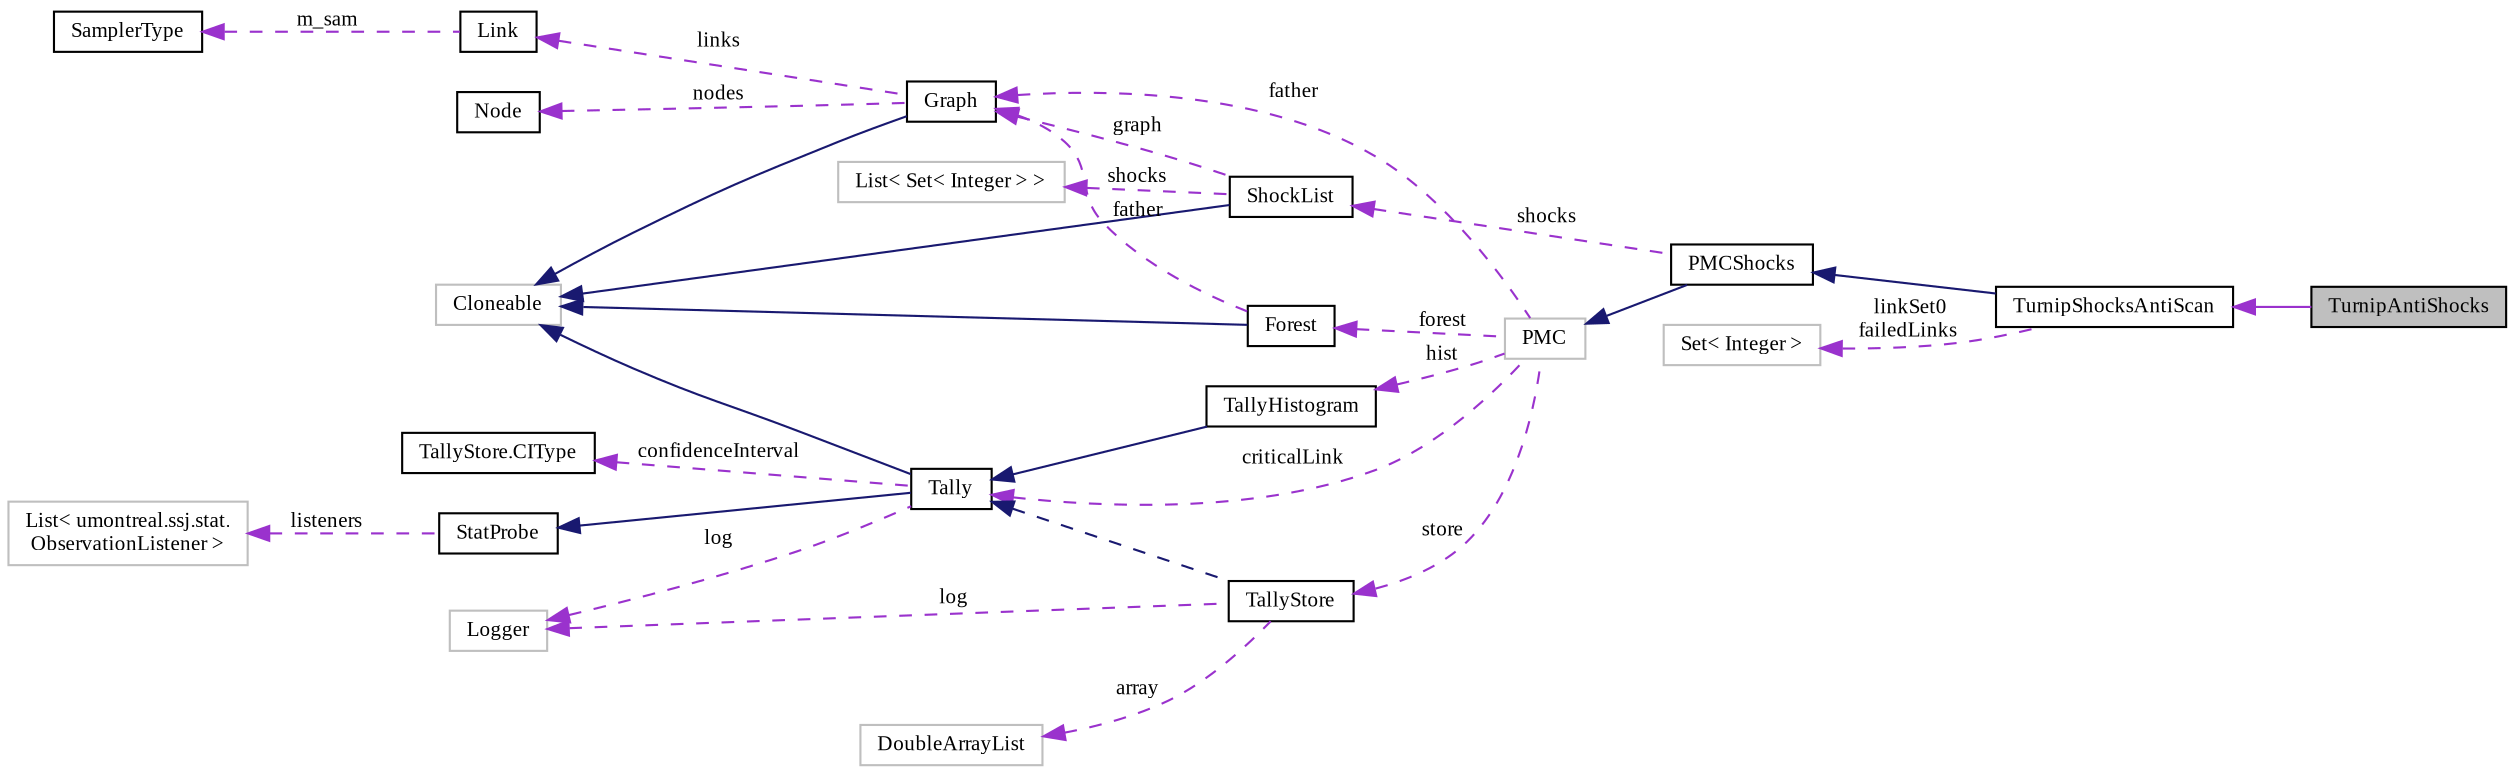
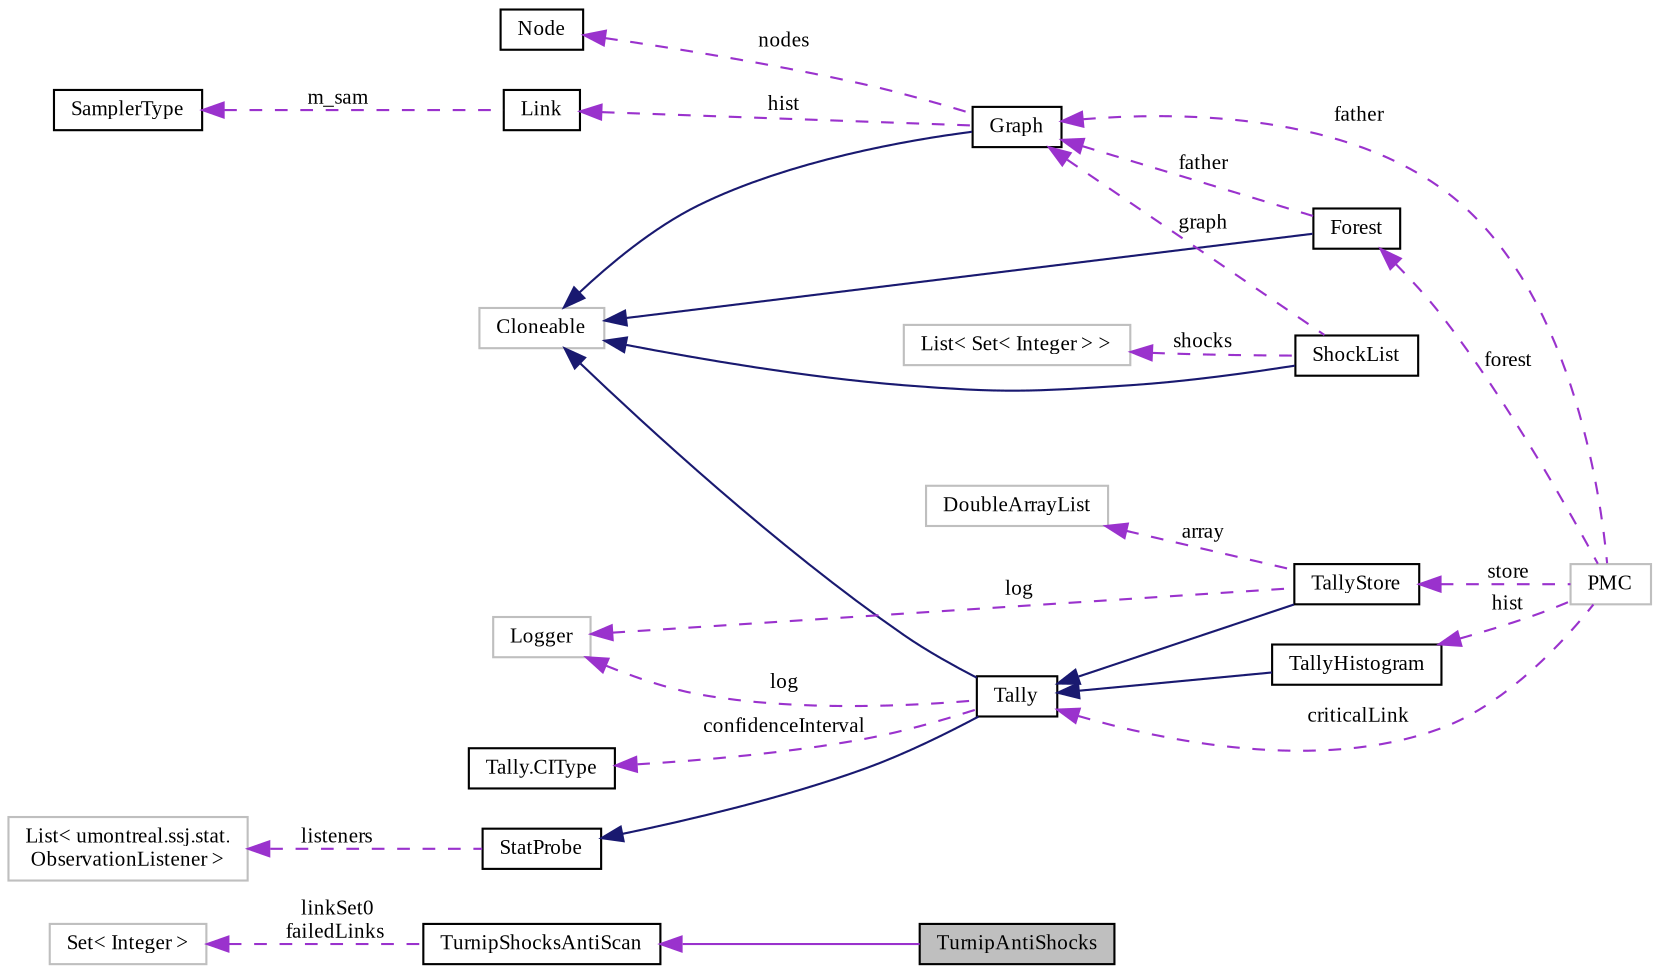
edge "Graph" -> "Link": label " links" -> " hist"
node "PMCShocks": removed
node "TallyStore.CIType": label "TallyStore.CIType" -> "Tally.CIType"
edge "TallyStore" -> "Tally": style dashed -> solid
